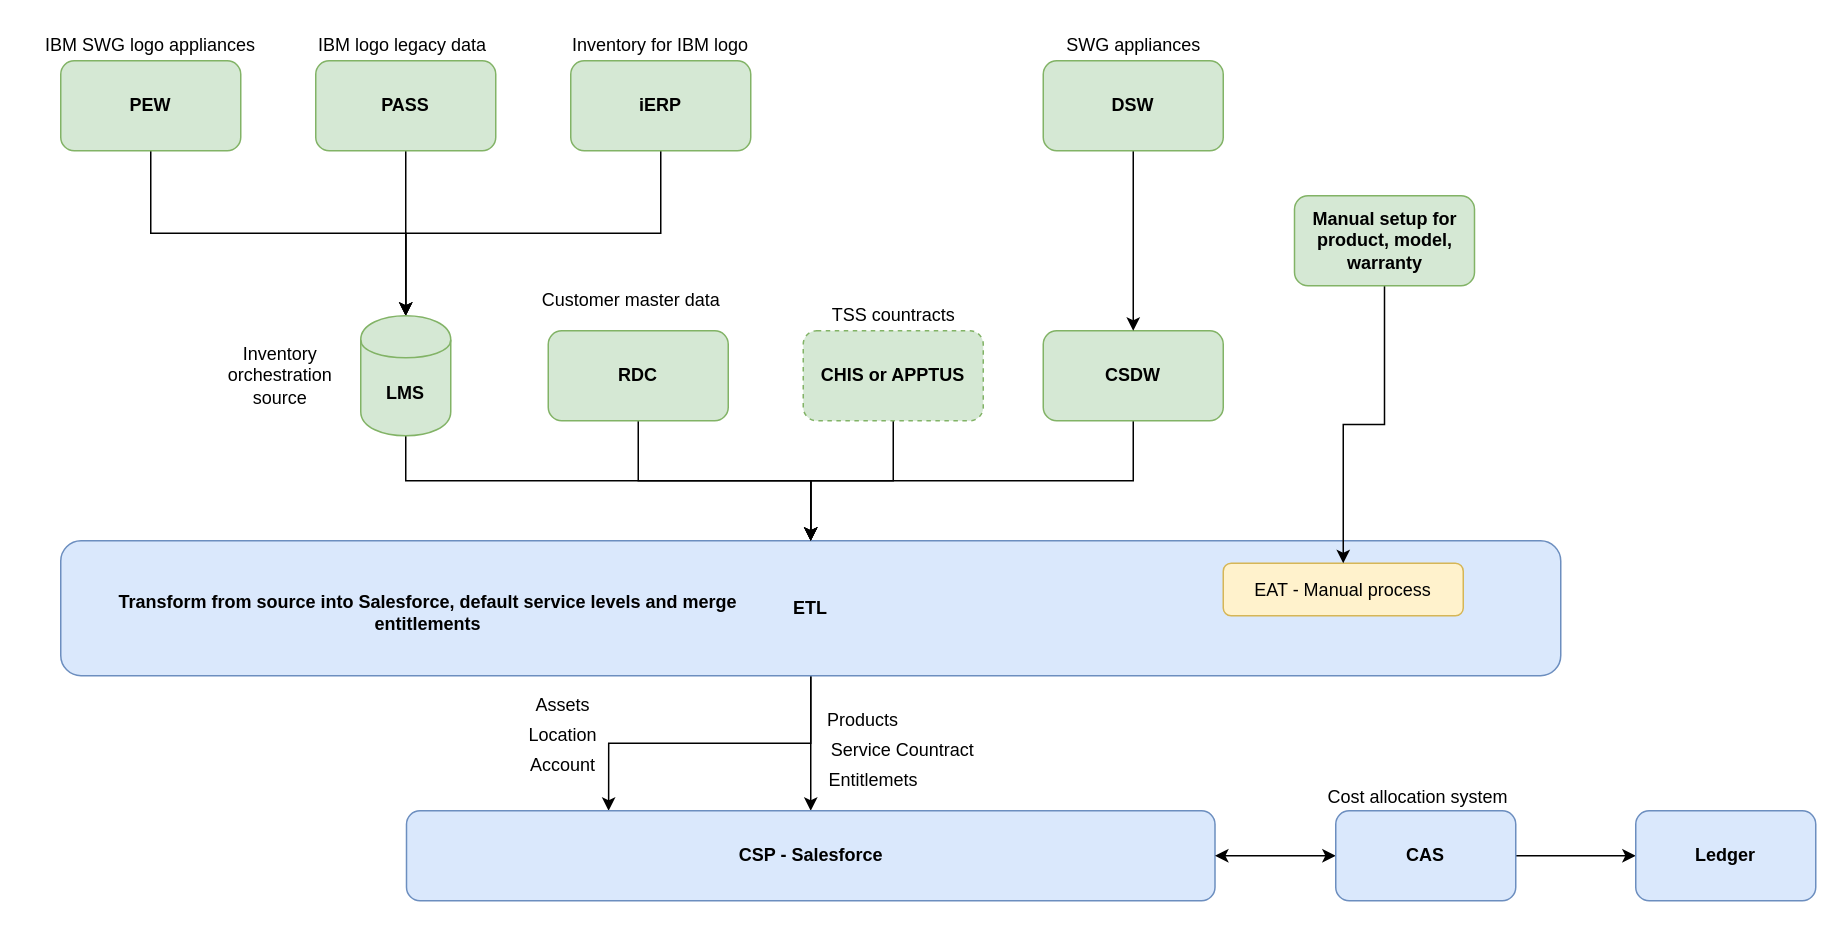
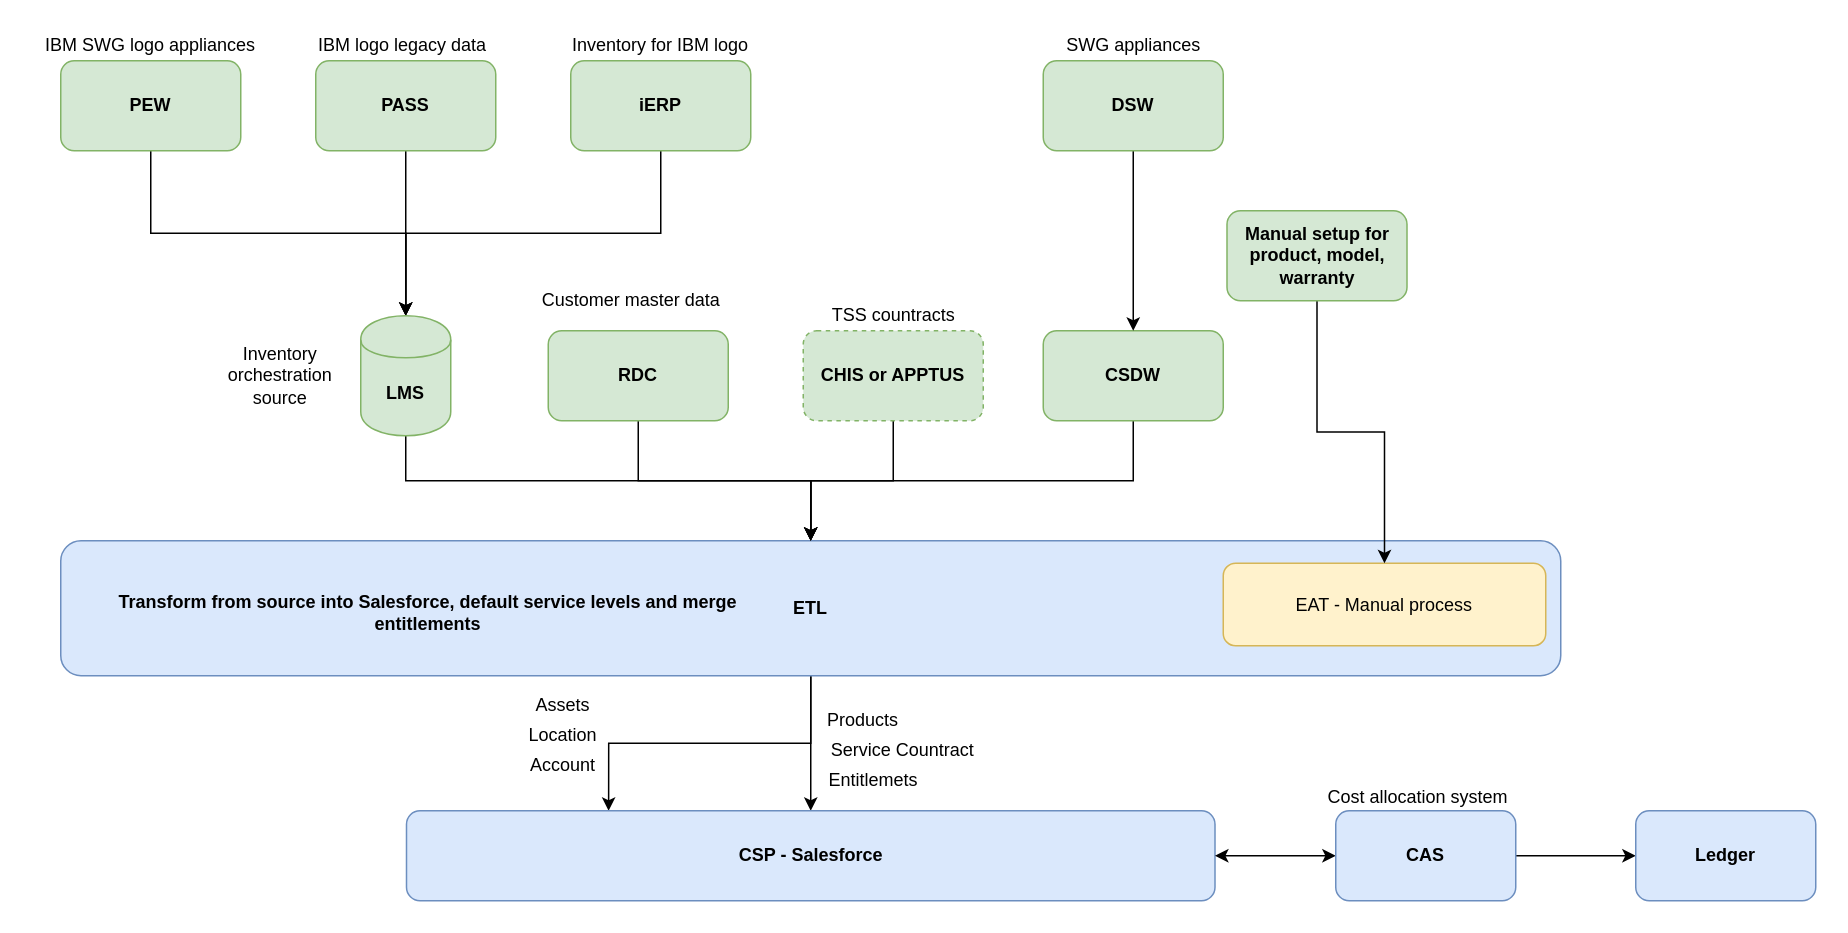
node "Manual setup for product, model, warranty": moved (1385, 241) -> (1317, 256)
node "EAT - Manual process": size 240x53 -> 323x83
